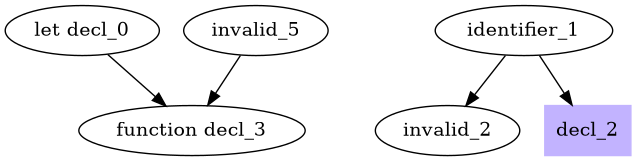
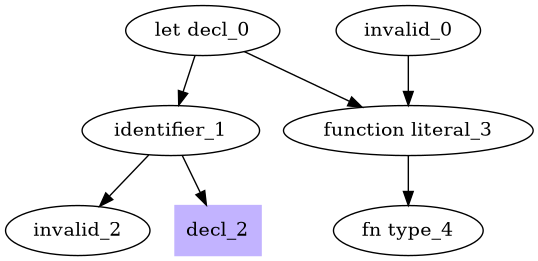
node "invalid_5": label "invalid_5" -> "invalid_0"
edge "let decl_0" -> "identifier_1": added
node "function decl_3": label "function decl_3" -> "function literal_3"
node "fn type_4": added
